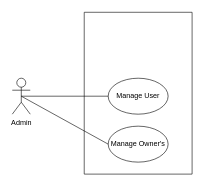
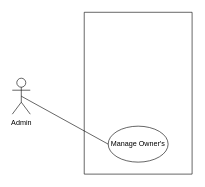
edge "Admin" -- "Manage User": removed
node "Manage User": removed
